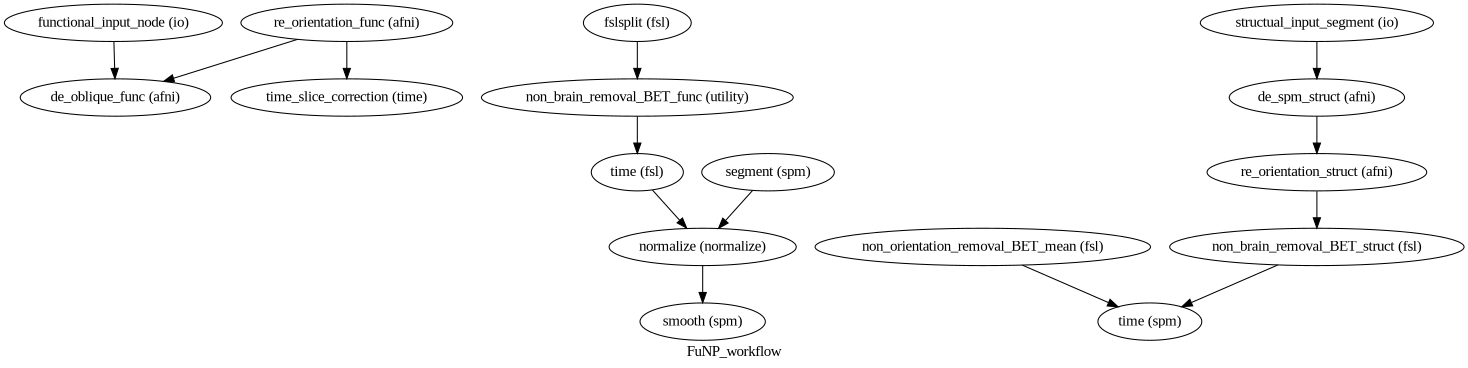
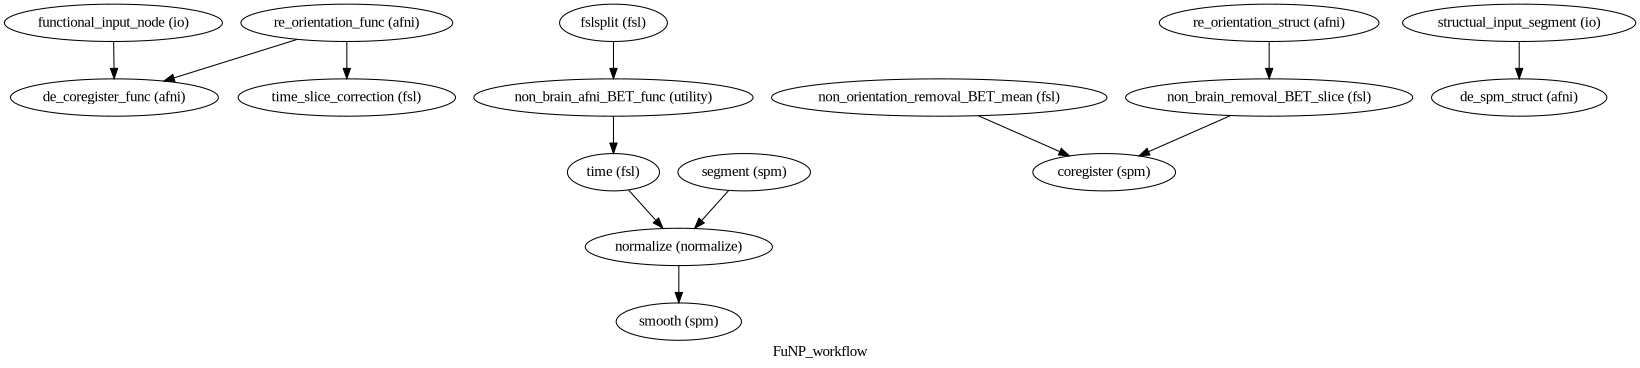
node "de_oblique_func (afni)": label "de_oblique_func (afni)" -> "de_coregister_func (afni)"
node "time_slice_correction (time)": label "time_slice_correction (time)" -> "time_slice_correction (fsl)"
node "non_brain_removal_BET_func (utility)": label "non_brain_removal_BET_func (utility)" -> "non_brain_afni_BET_func (utility)"
edge "de_spm_struct (afni)" -> "re_orientation_struct (afni)": removed
node "non_brain_removal_BET_struct (fsl)": label "non_brain_removal_BET_struct (fsl)" -> "non_brain_removal_BET_slice (fsl)"
node "time (spm)": label "time (spm)" -> "coregister (spm)"
